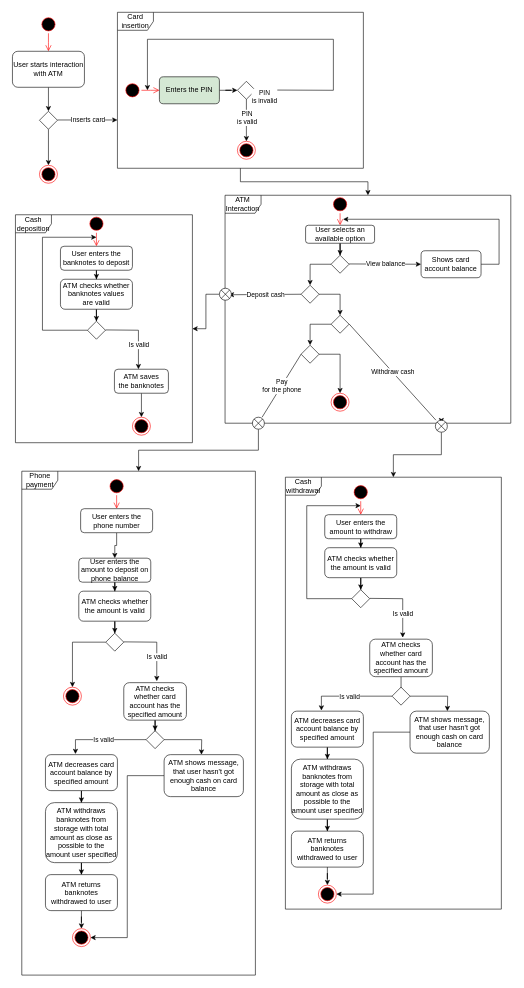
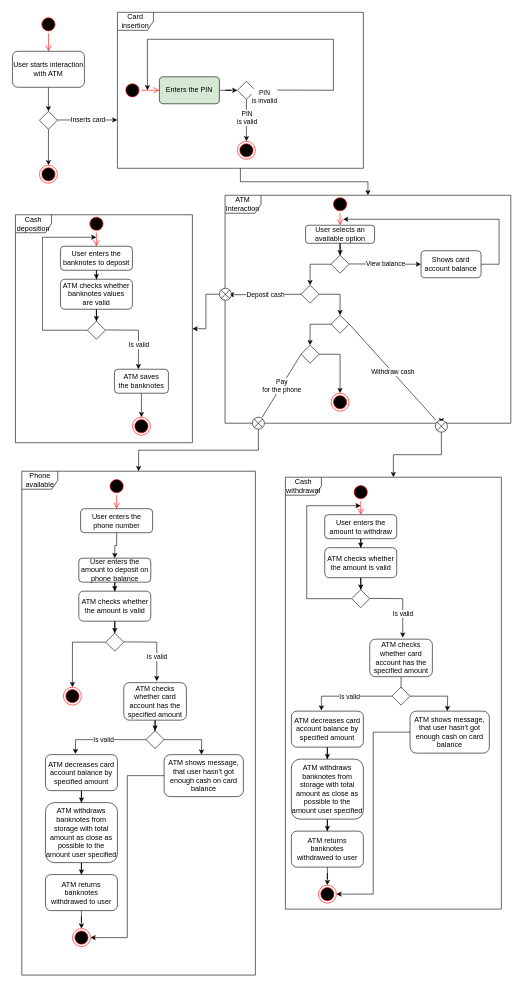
node "Phone payment": label "Phone payment" -> "Phone available"
